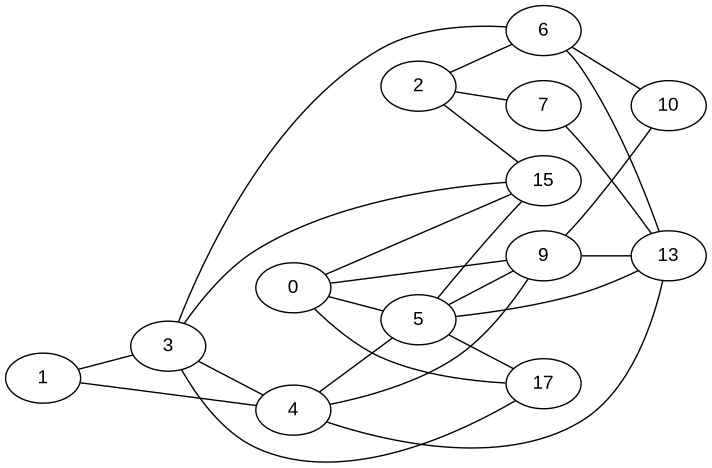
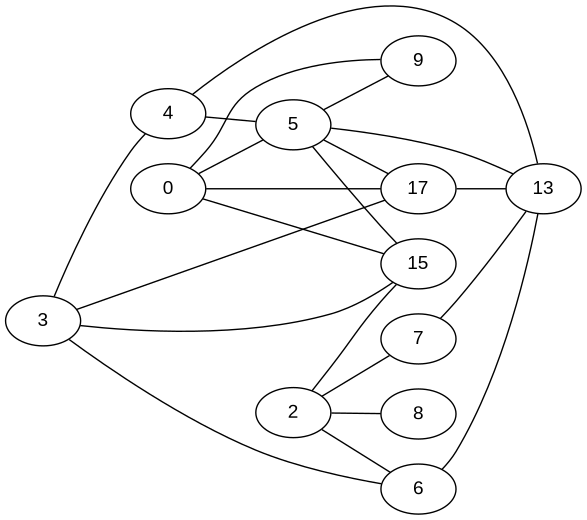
node "10": removed
edge "9" -- "13": now "17" -- "13"
edge "9" -- "4": removed
node "1": removed
node "8": added
